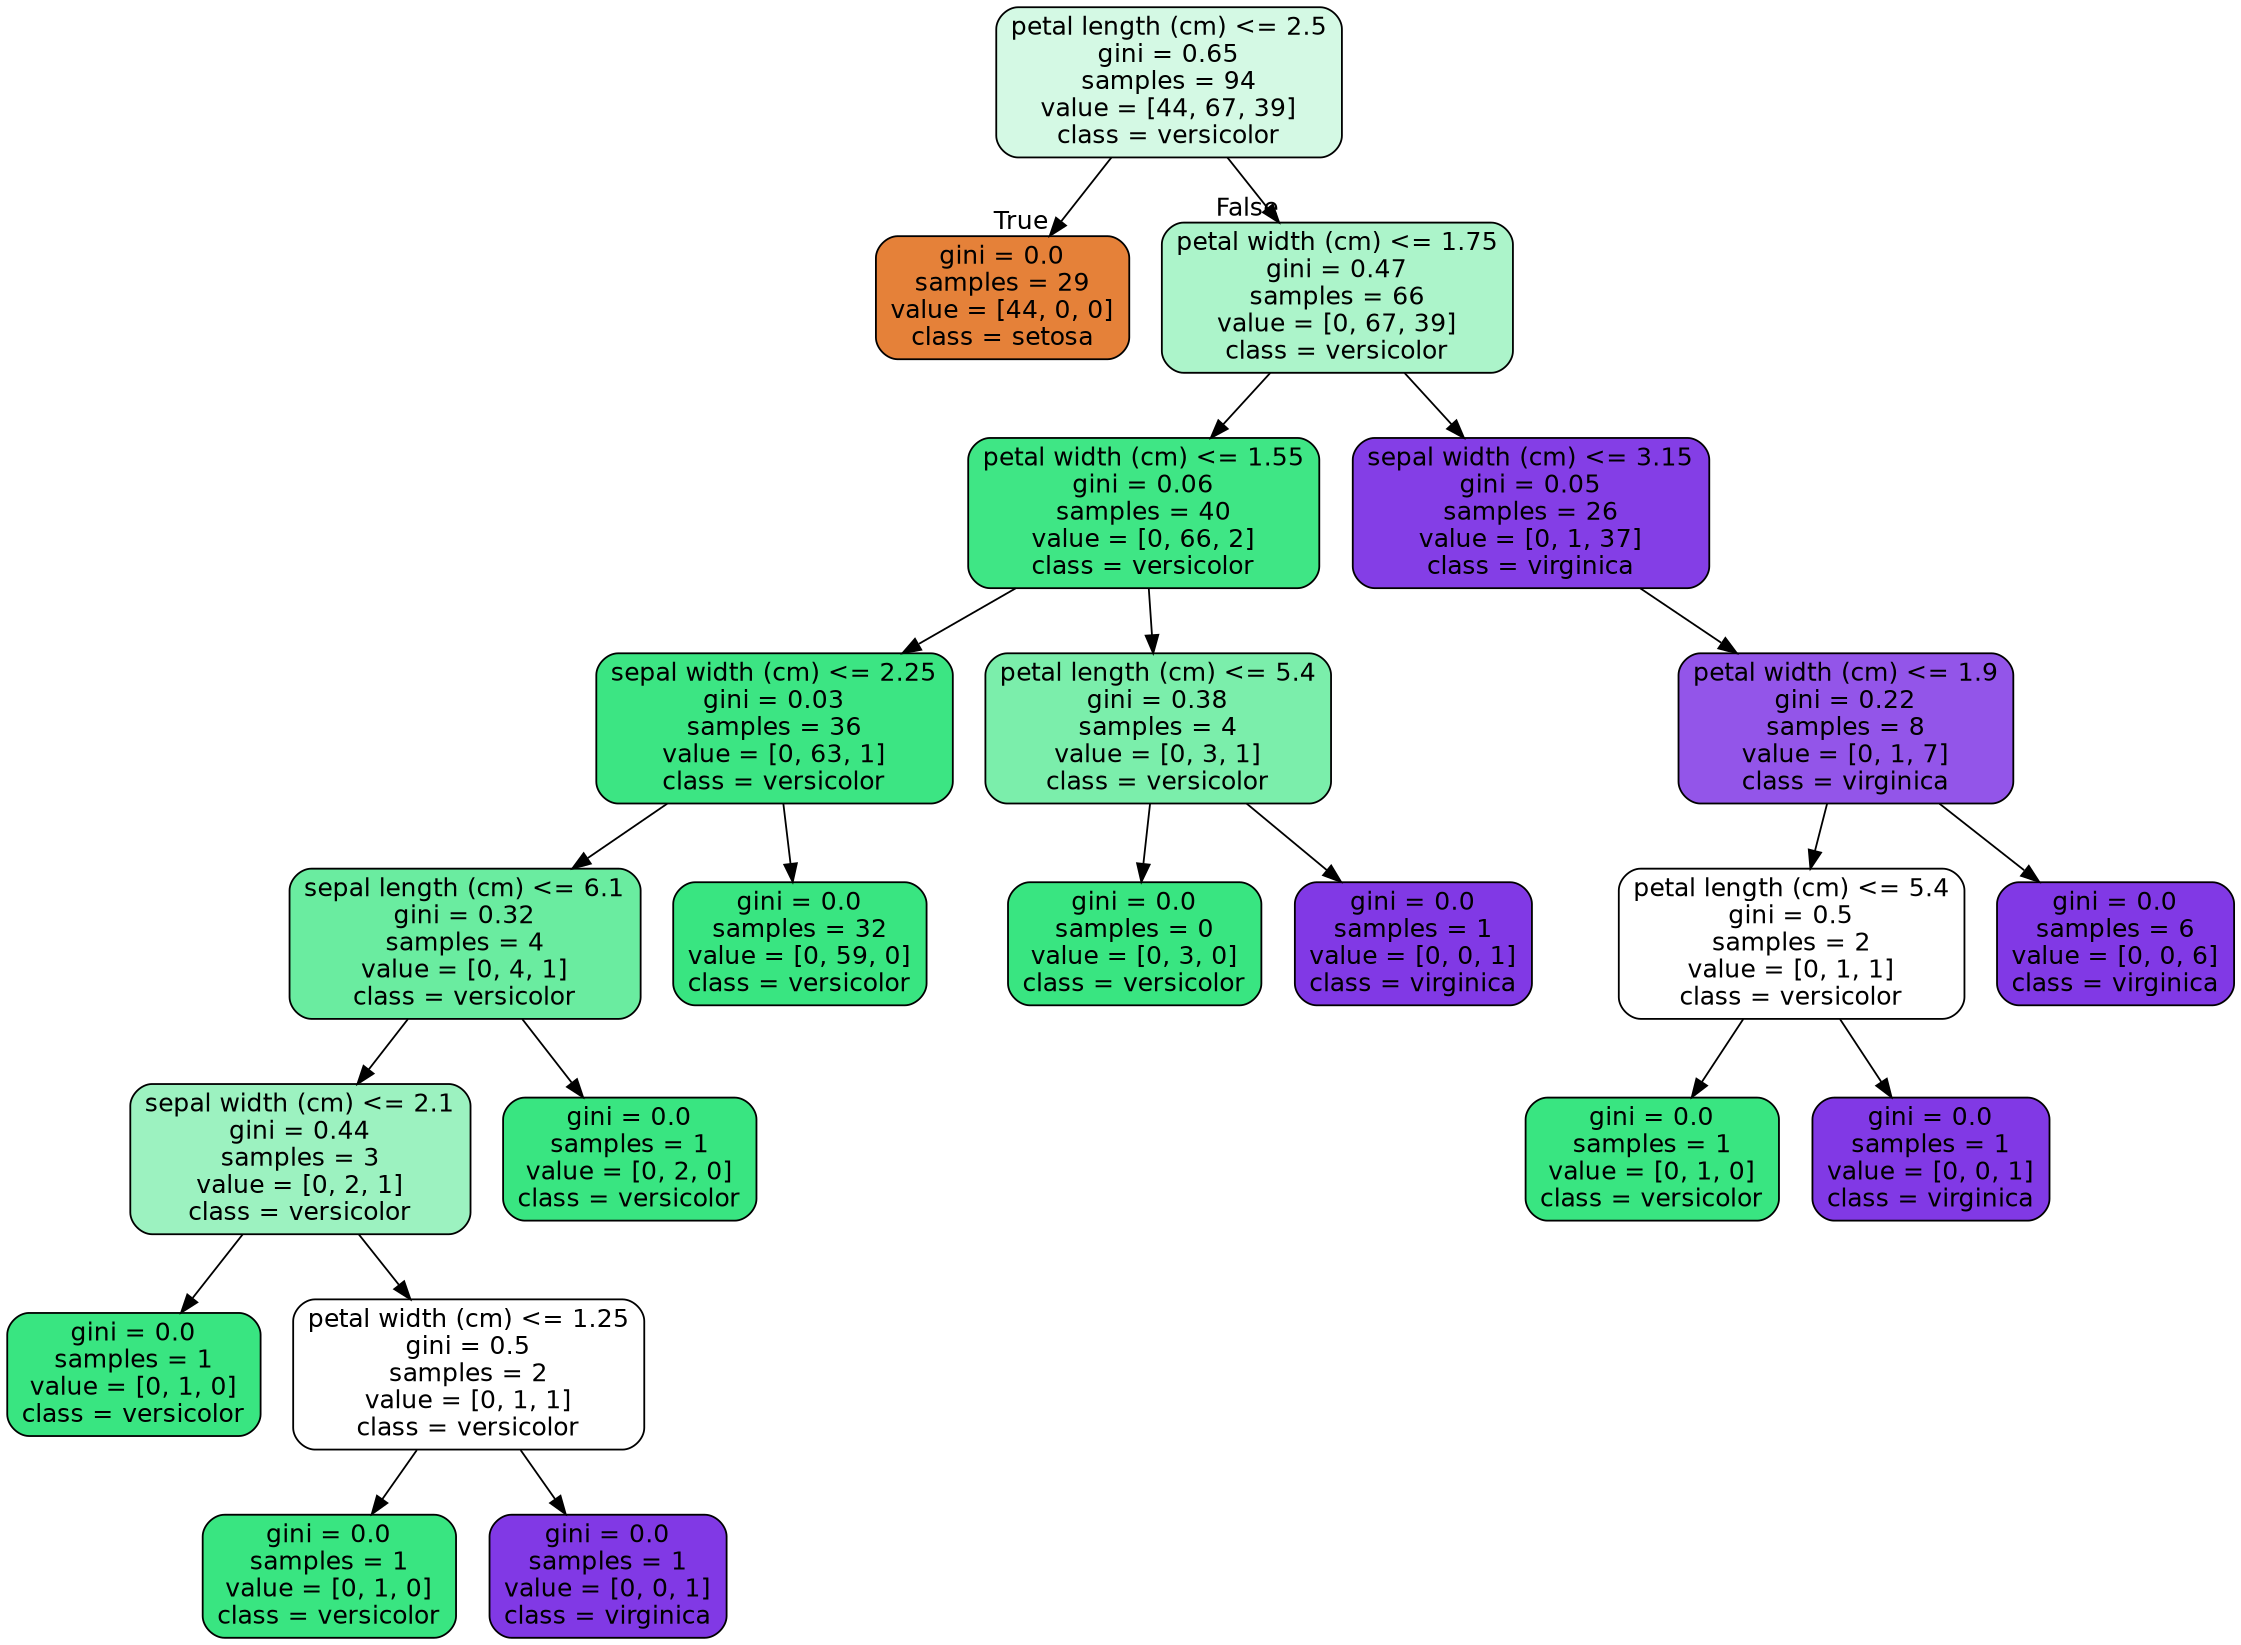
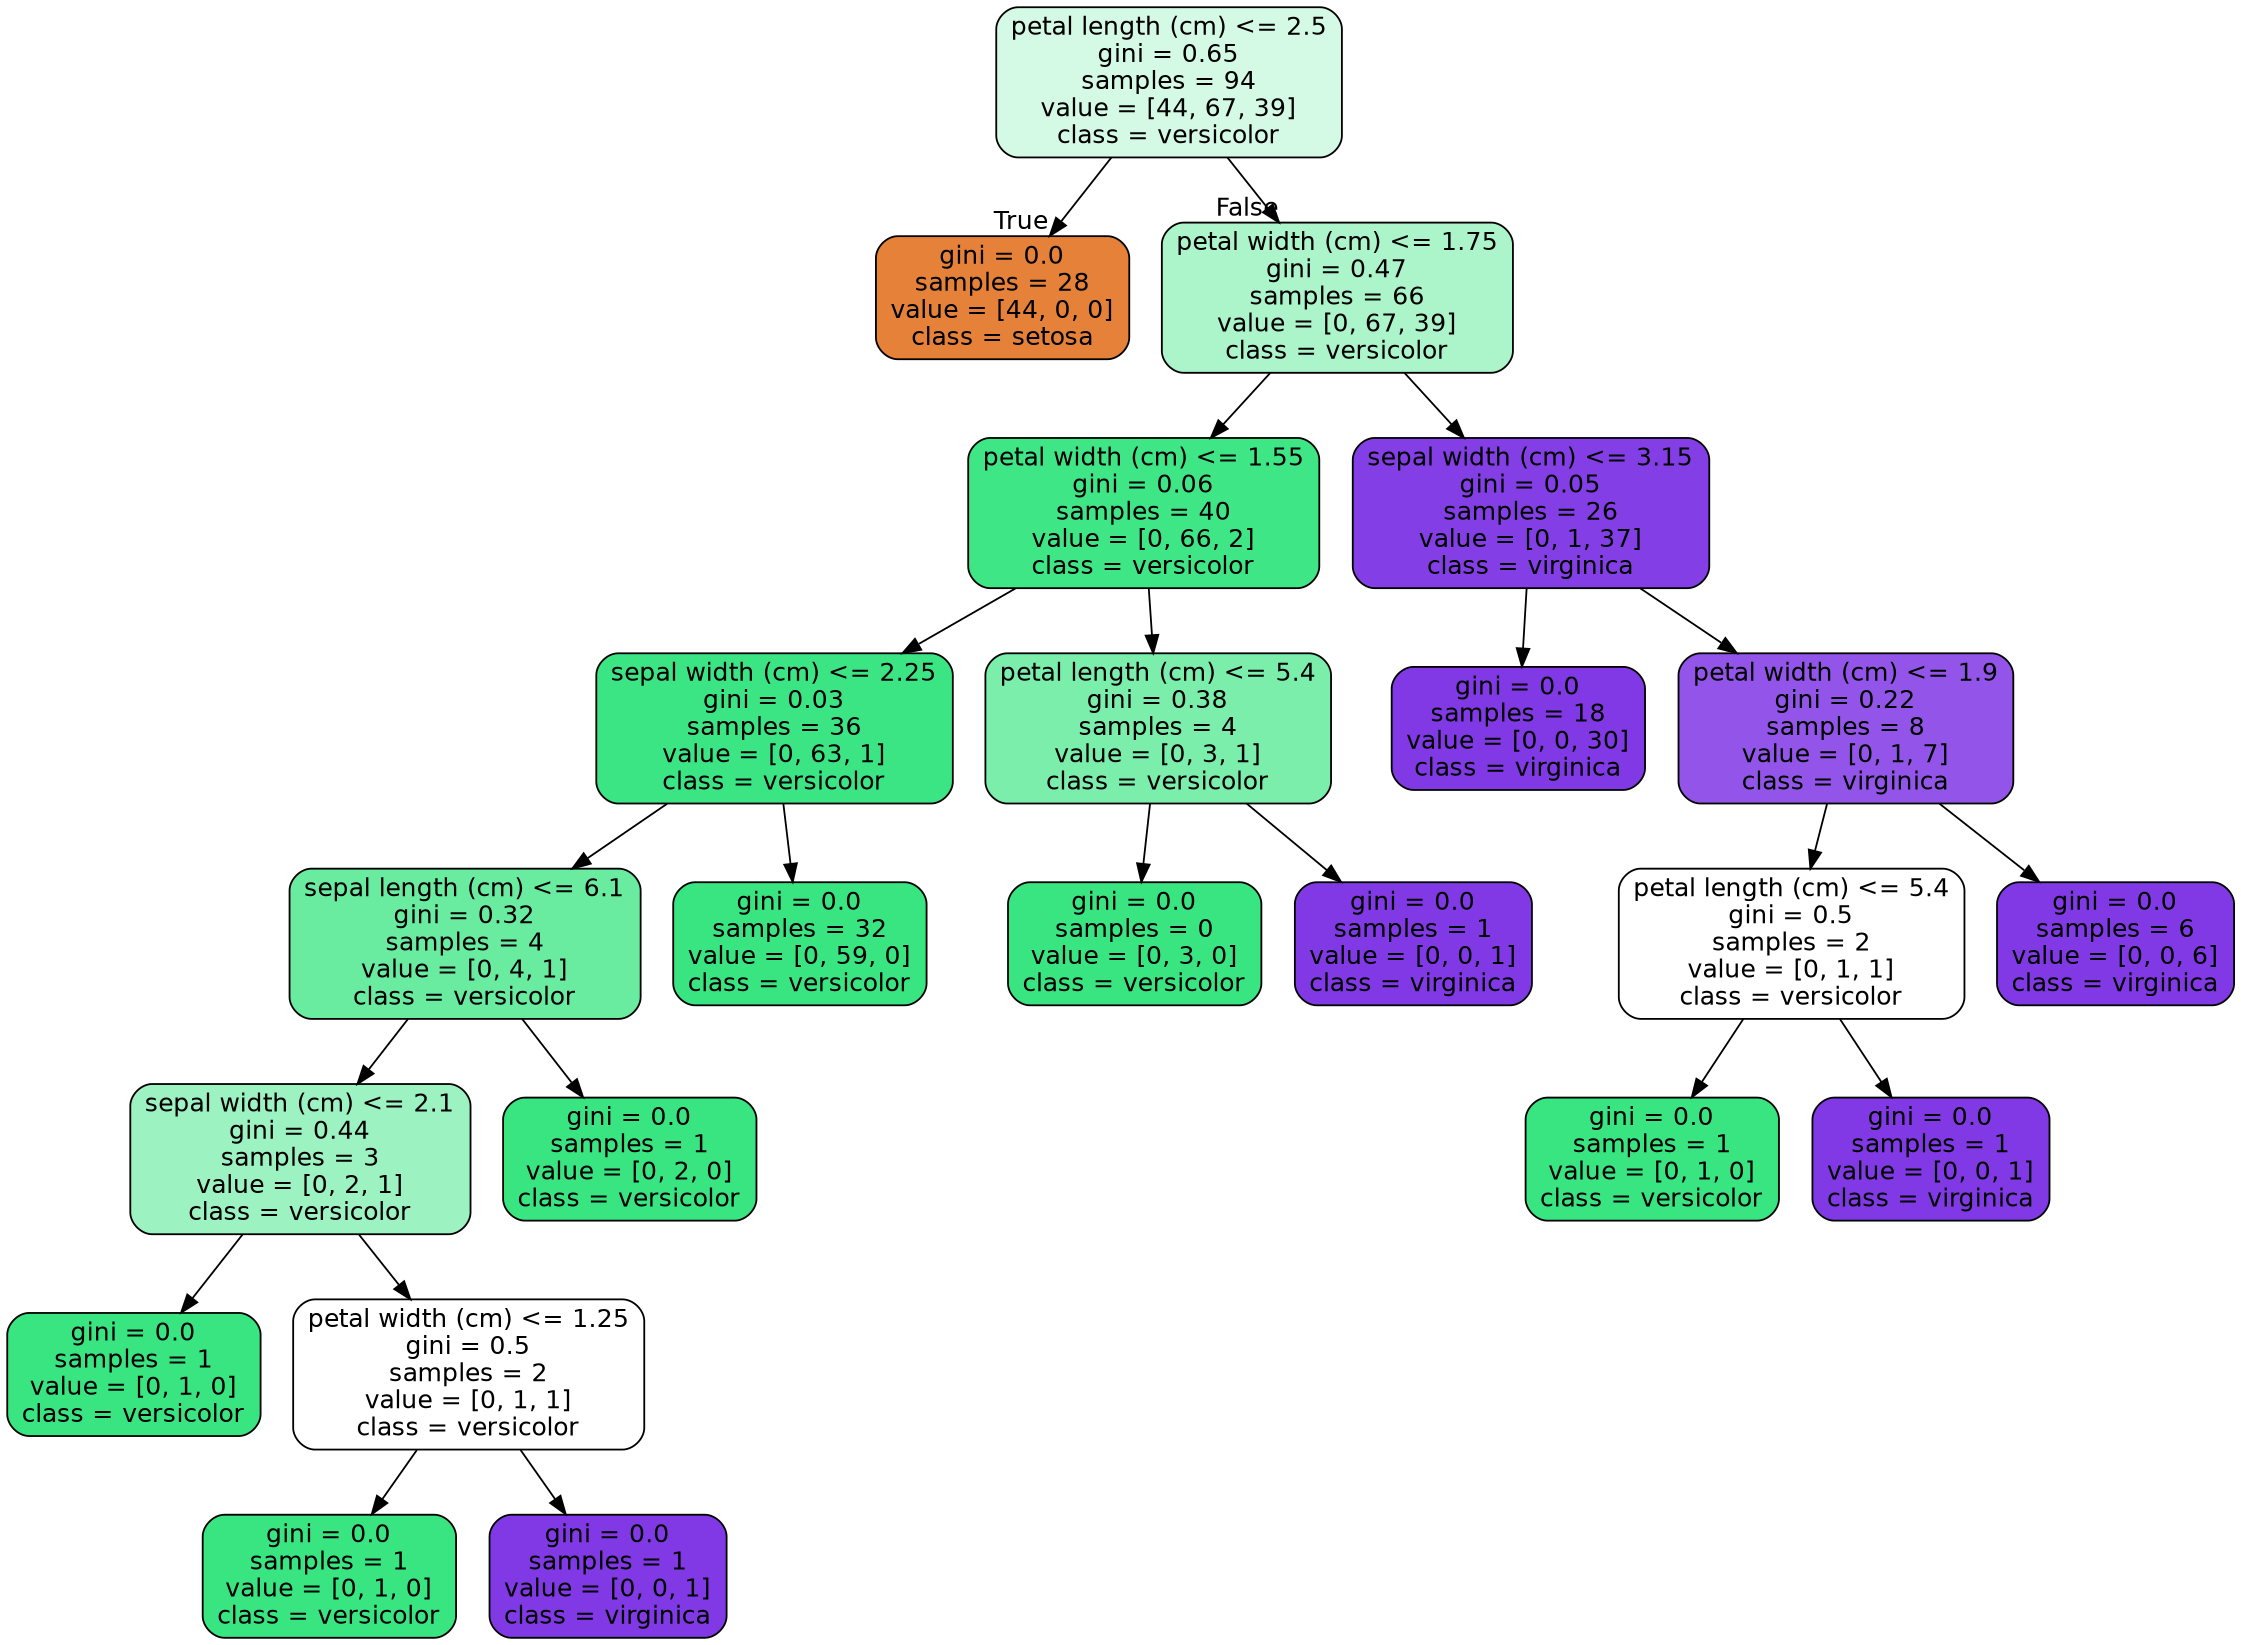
node "gini = 0.0 samples = 29 value = [44, 0, 0] class = setosa": label "gini = 0.0 samples = 29 value = [44, 0, 0] class = setosa" -> "gini = 0.0 samples = 28 value = [44, 0, 0] class = setosa"
node "gini = 0.0 samples = 18 value = [0, 0, 30] class = virginica": added
